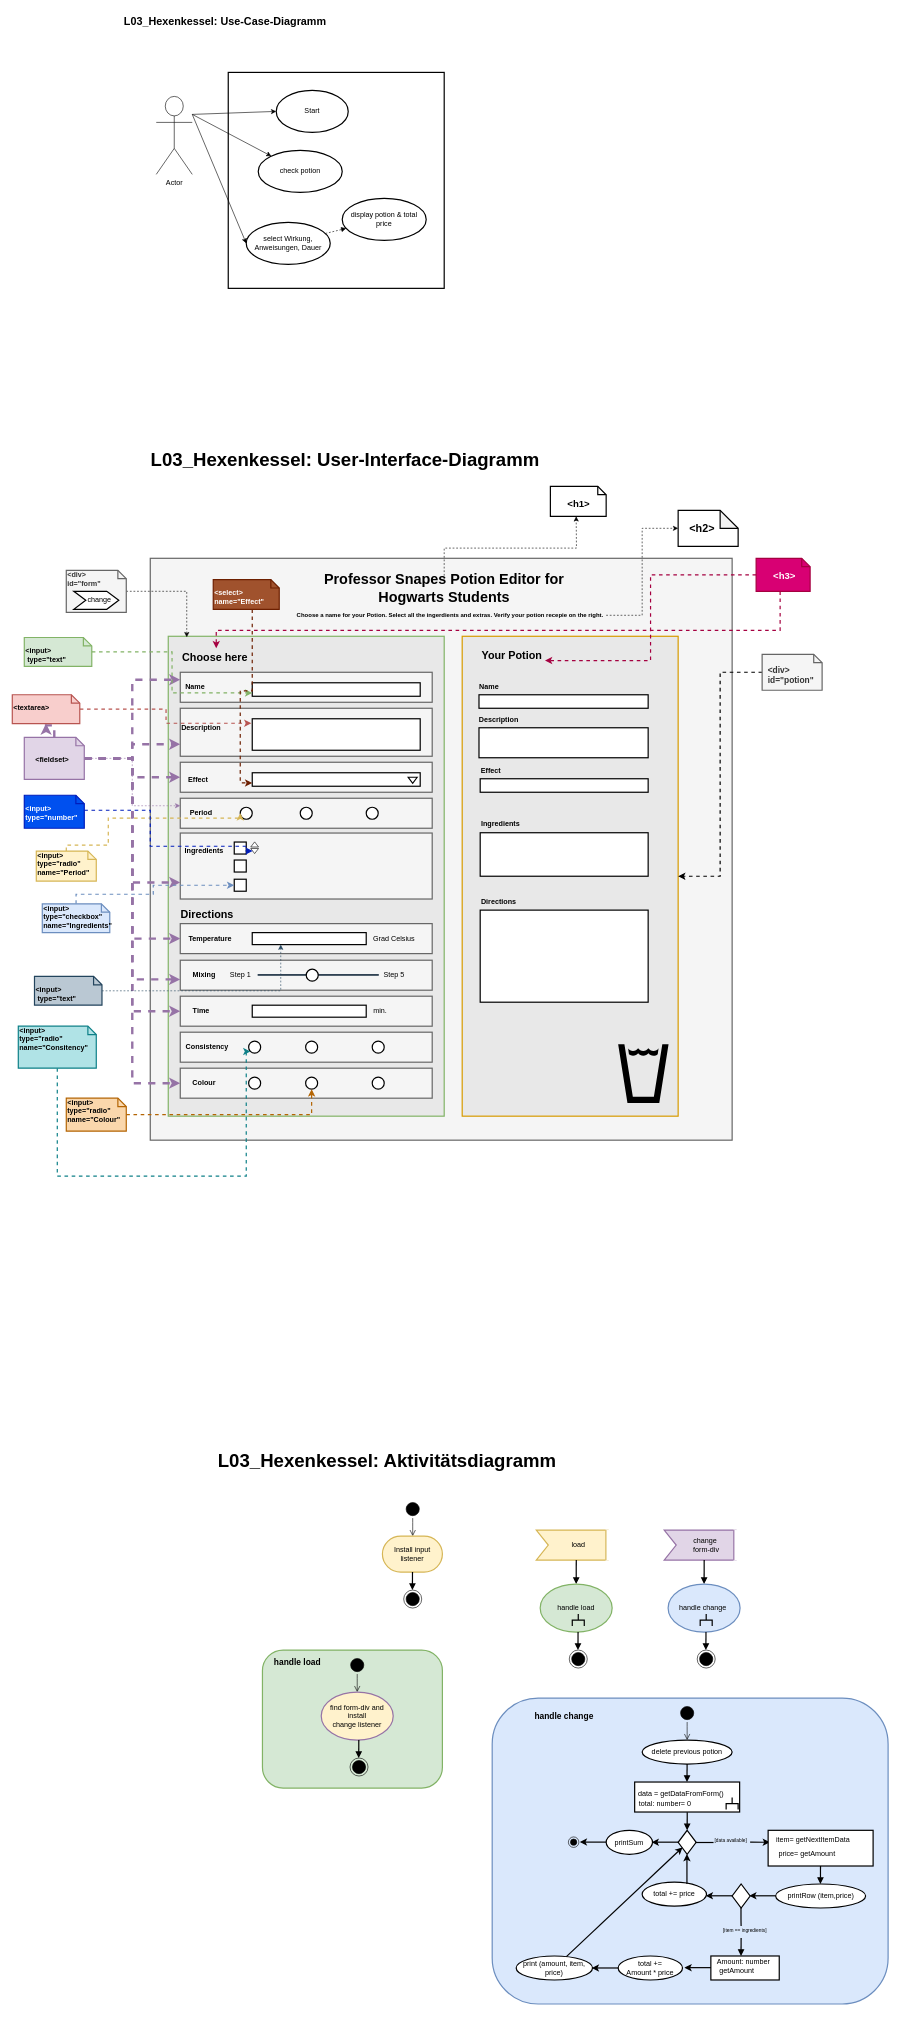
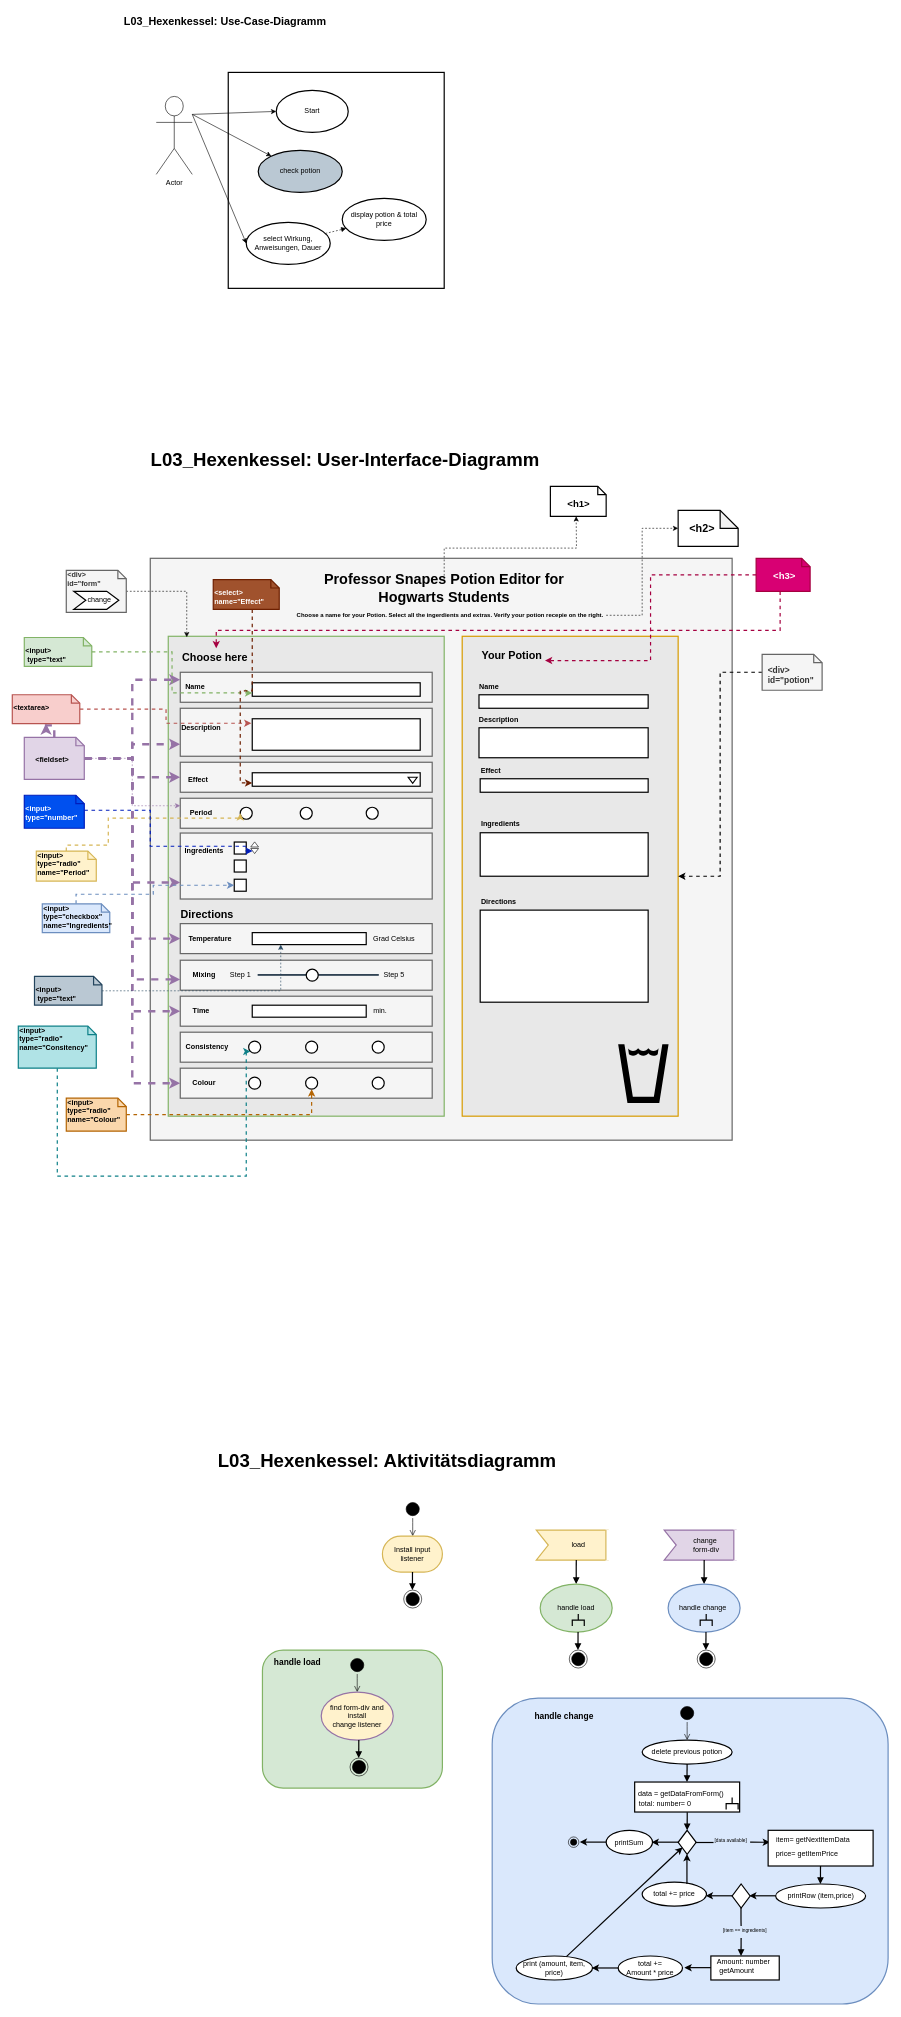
node "check potion": fillcolor #ffffff -> #bac8d3
node "price= getAmount": label "price= getAmount" -> "price= getItemPrice"
